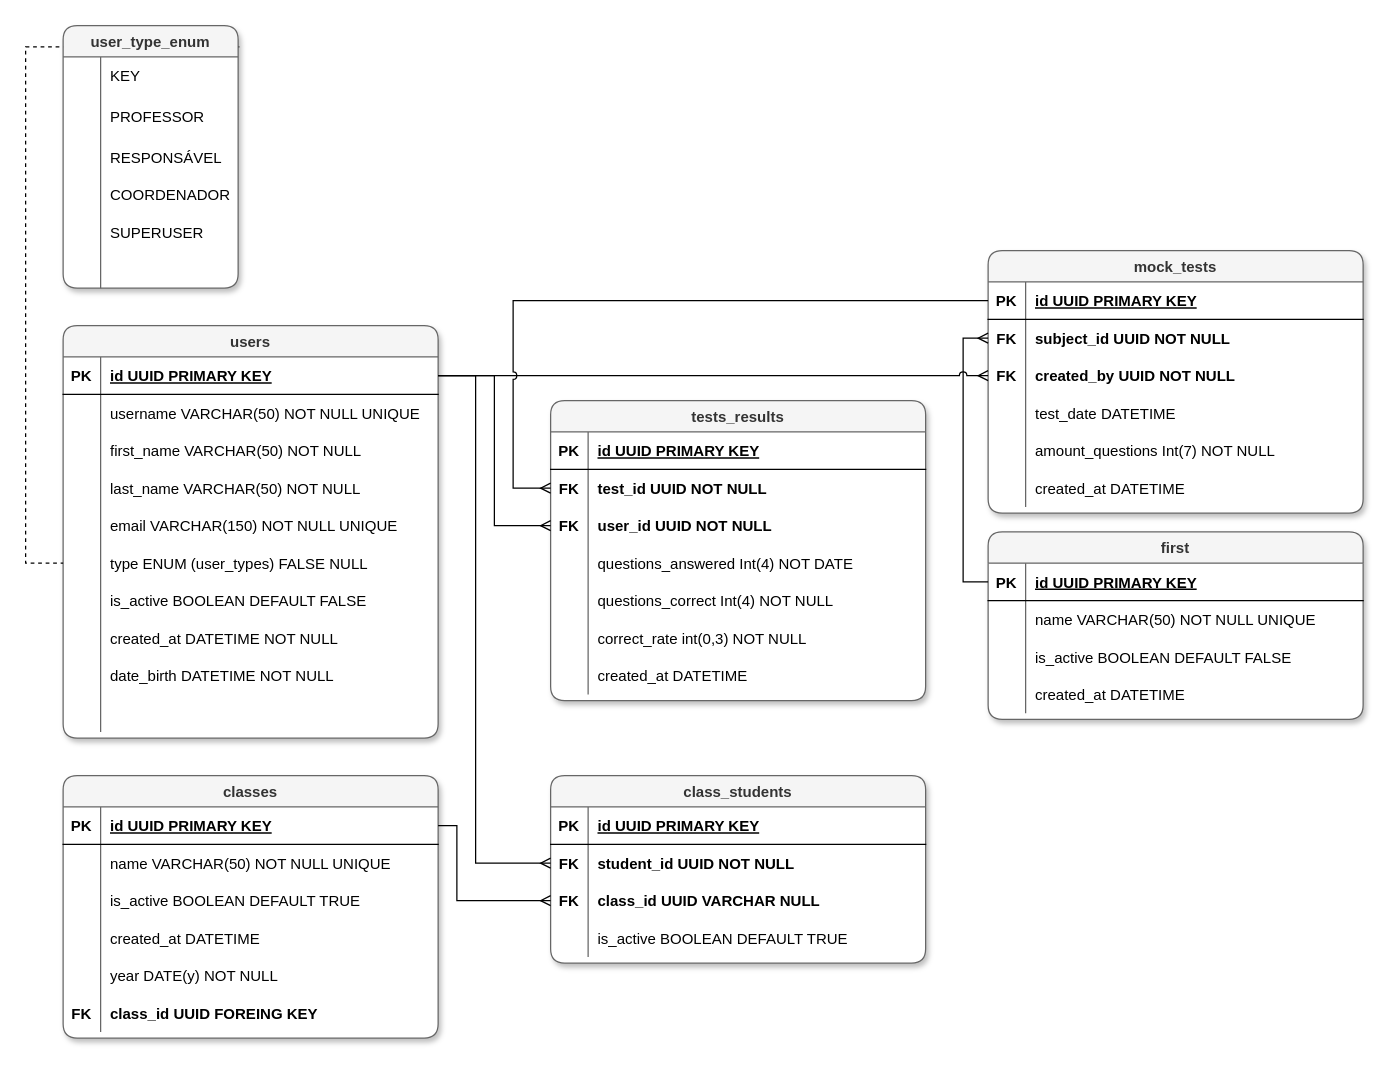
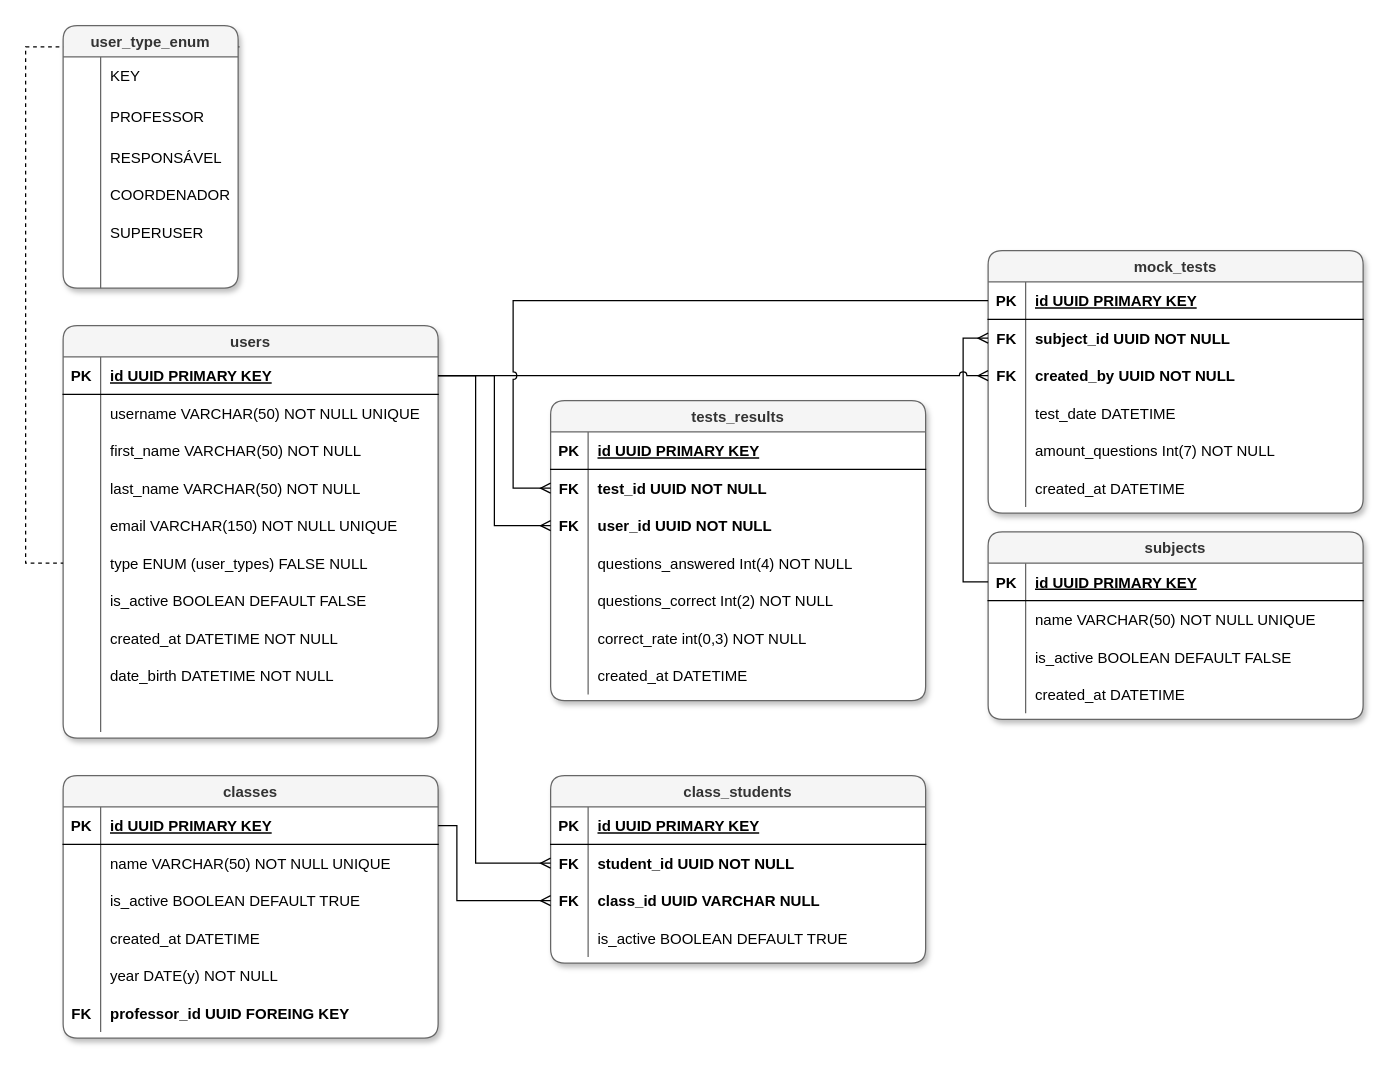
node "first": label "first" -> "subjects"
node "questions_answered Int(4) NOT DATE": label "questions_answered Int(4) NOT DATE" -> "questions_answered Int(4) NOT NULL"
node "questions_correct Int(4) NOT NULL": label "questions_correct Int(4) NOT NULL" -> "questions_correct Int(2) NOT NULL"
node "class_id UUID FOREING KEY": label "class_id UUID FOREING KEY" -> "professor_id UUID FOREING KEY"
